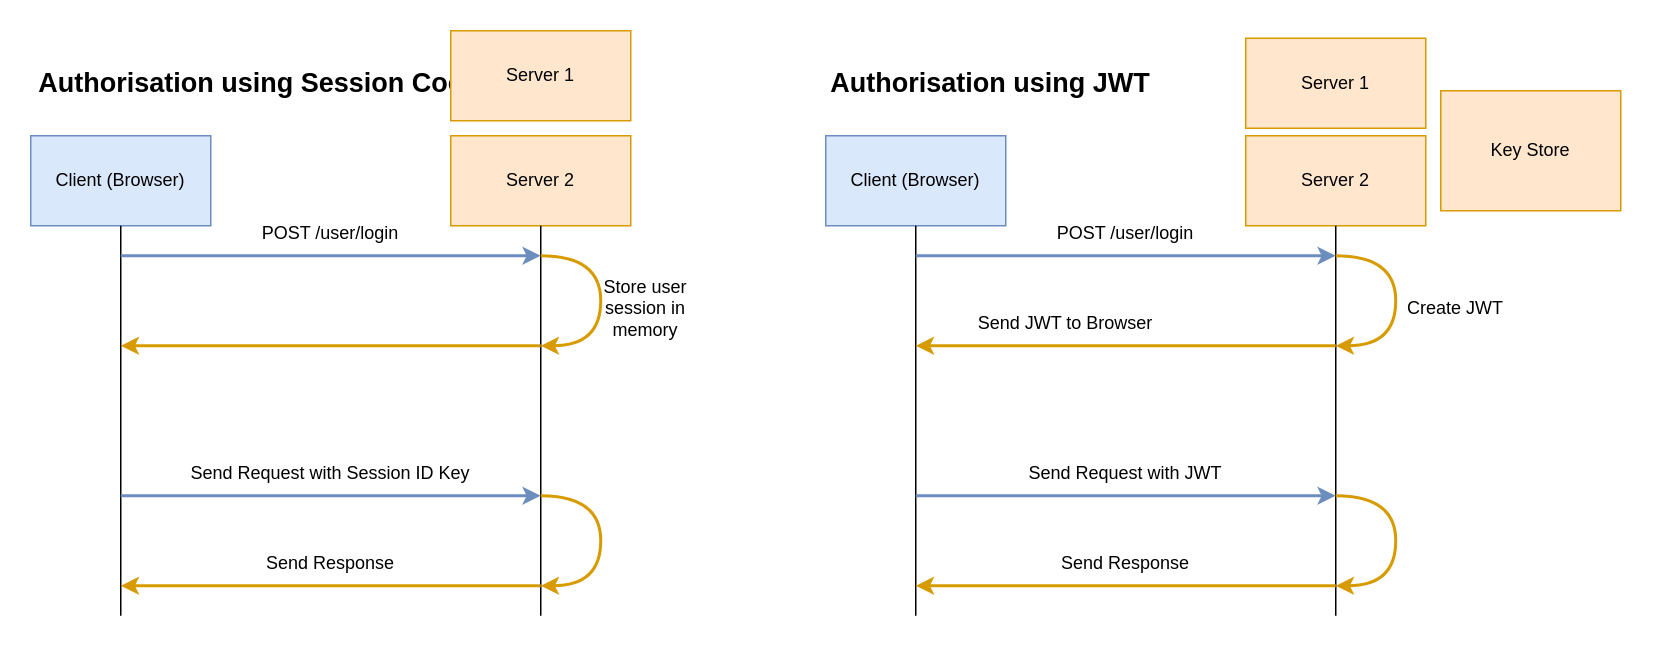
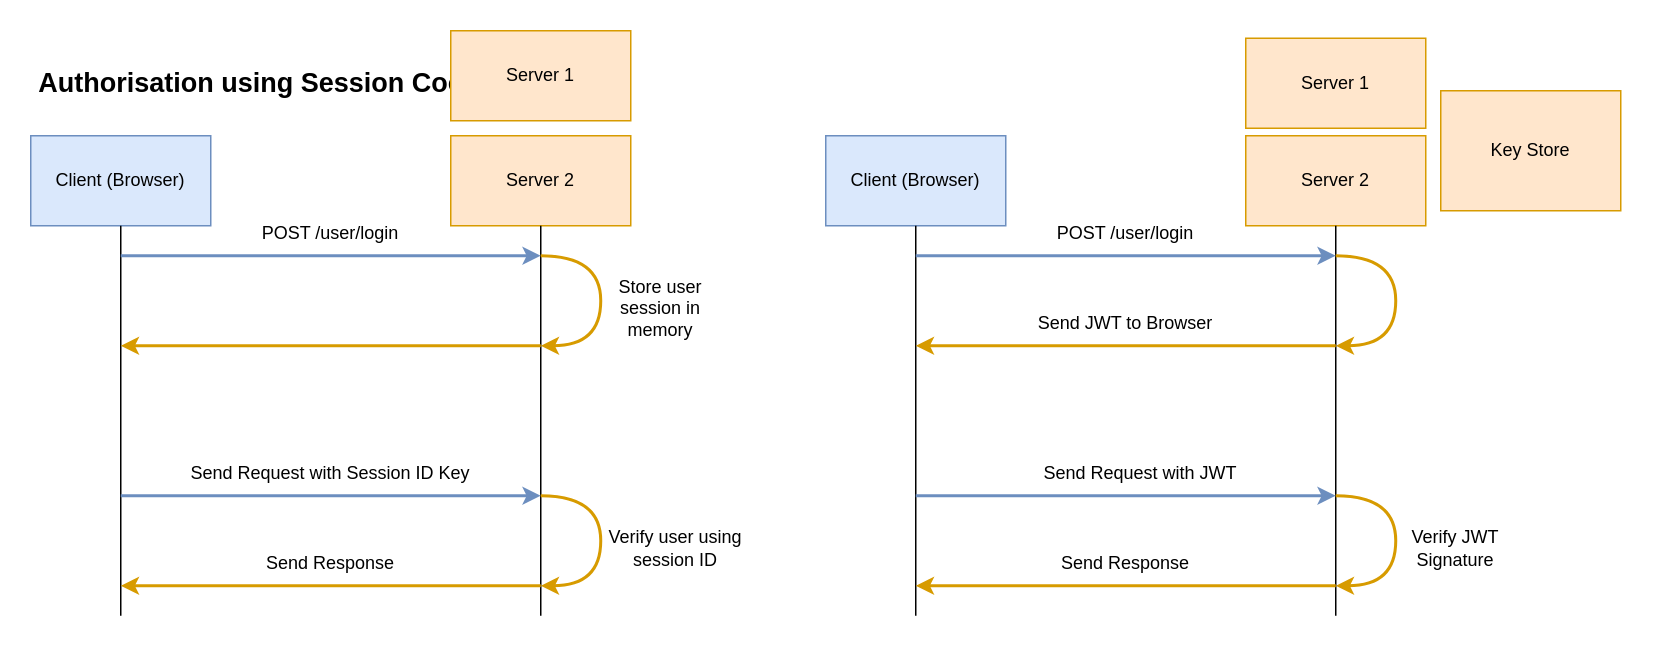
node "Authorisation using JWT": removed
node "Store user session in memory": moved (646, 308) -> (661, 308)
node "Create JWT": removed
node "Send JWT to Browser": moved (1066, 323) -> (1126, 323)
node "Send Request with JWT": moved (1126, 473) -> (1141, 473)
node "Verify user using session ID": added
node "Verify JWT Signature": added
